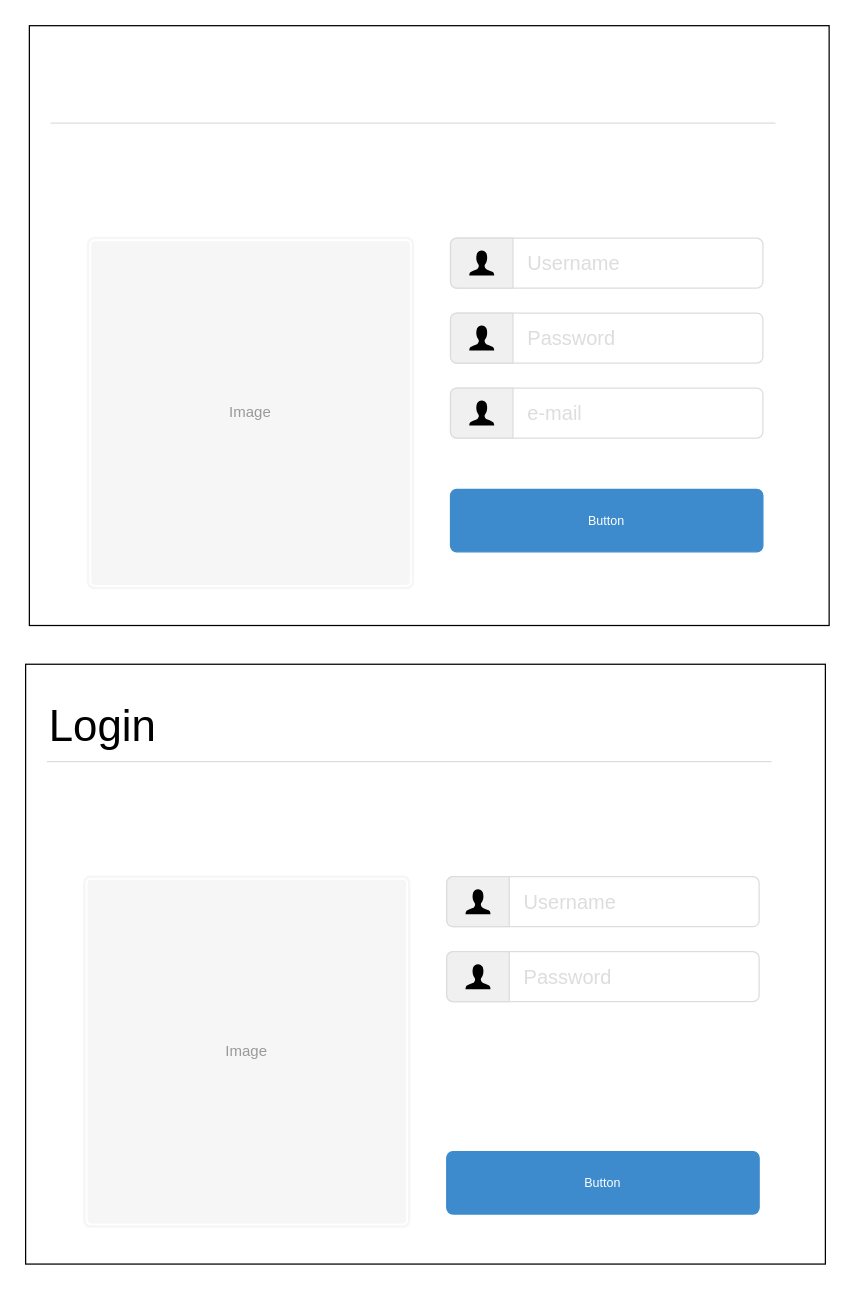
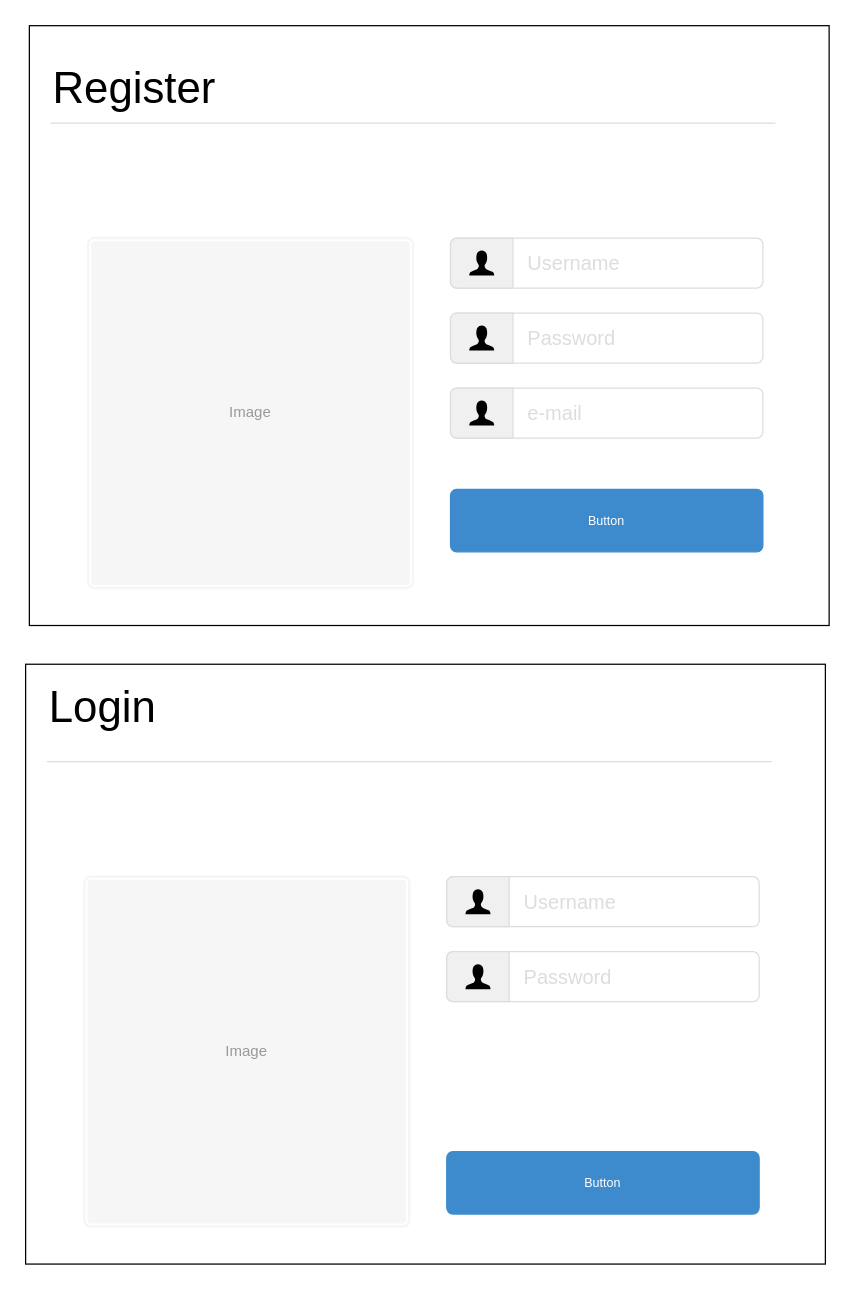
node "Register": added
node "Login": moved (272, 726) -> (272, 707)
